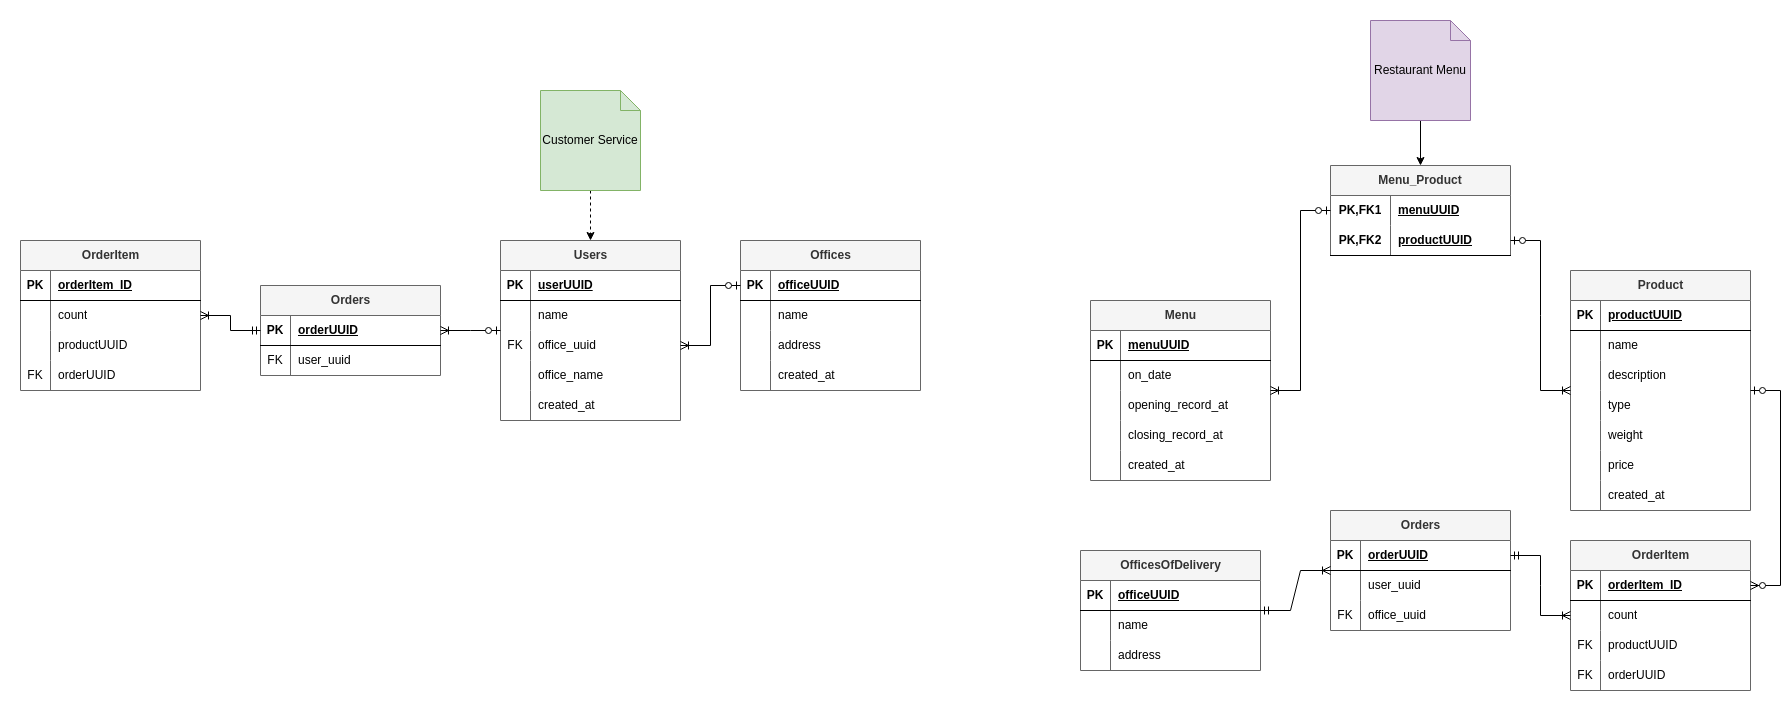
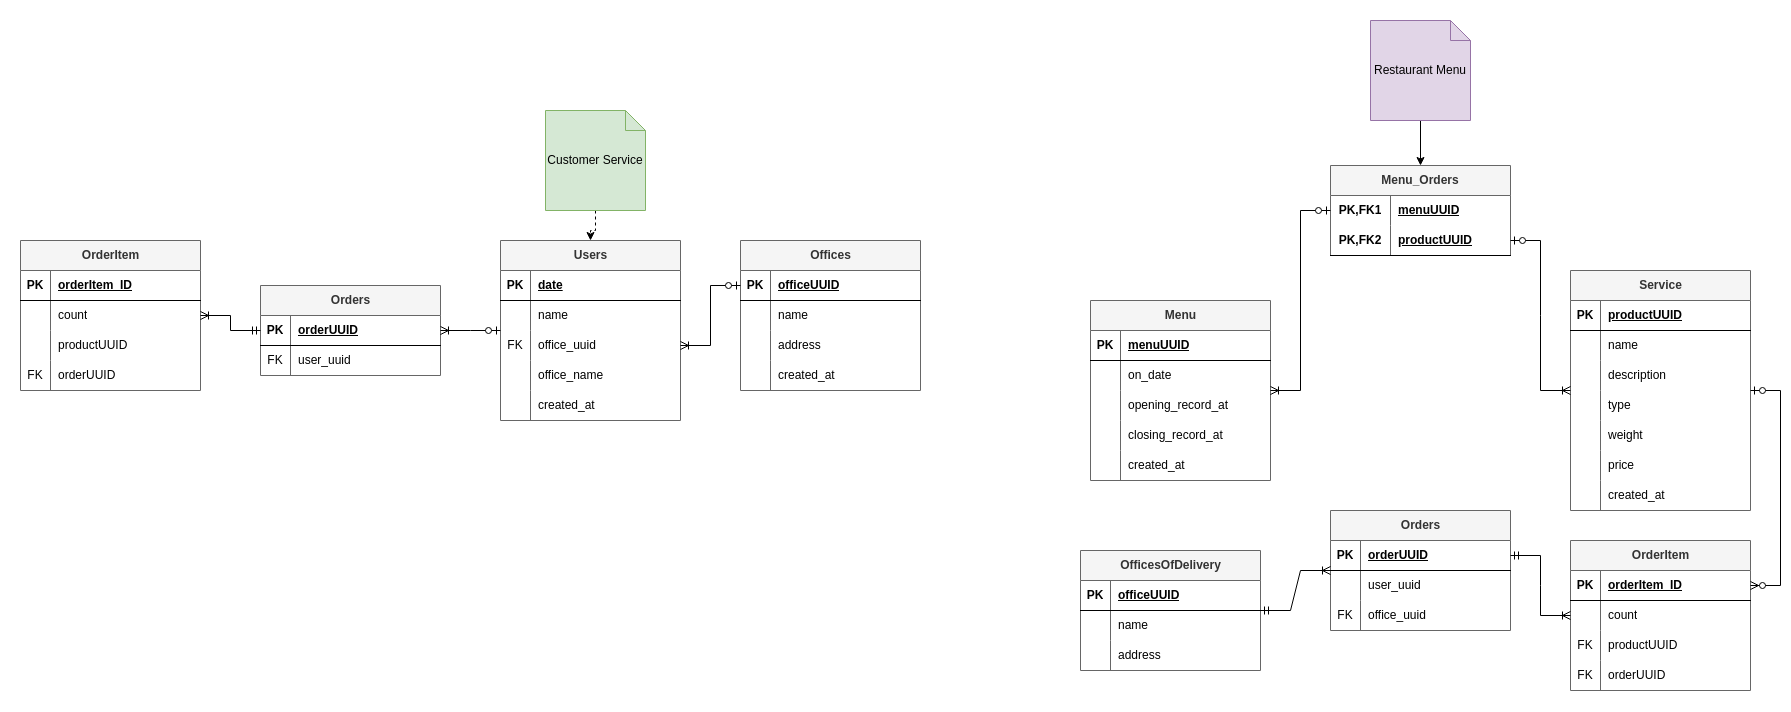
node "Customer Service": moved (591, 141) -> (596, 161)
node "Menu_Product": label "Menu_Product" -> "Menu_Orders"
node "userUUID": label "userUUID" -> "date"
node "Product": label "Product" -> "Service"
